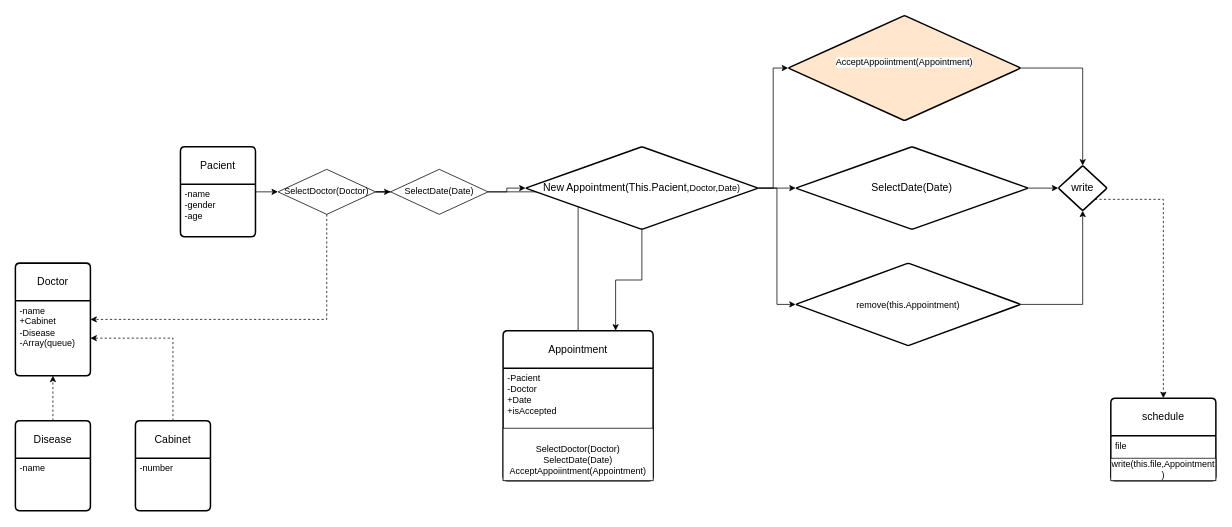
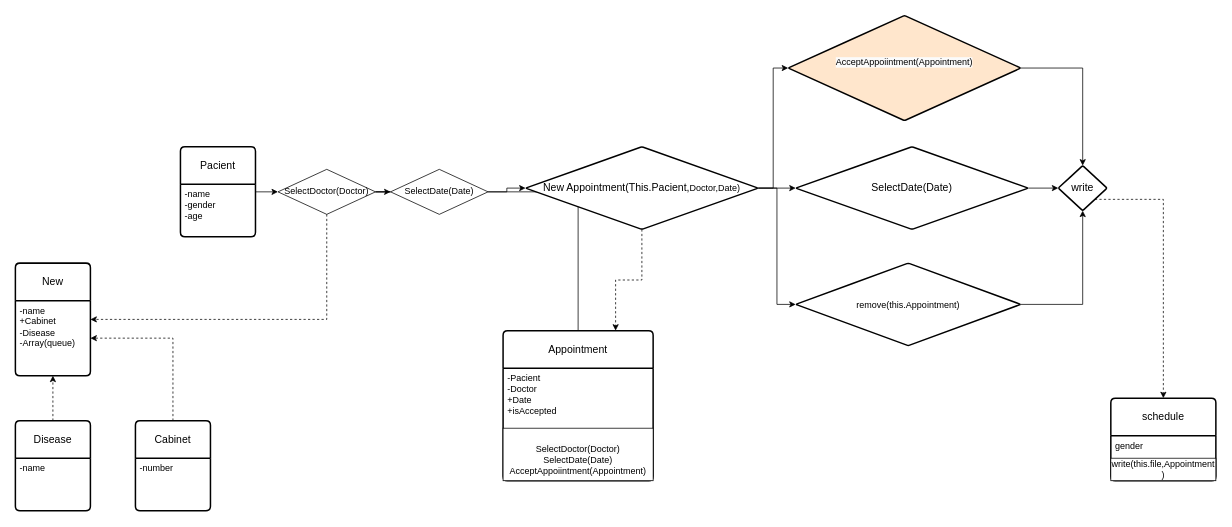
edge "New Appointment(This.Pacient,Doctor,Date)" -> "Appointment": style solid -> dashed
node "Doctor": label "Doctor" -> "New"
node "file": label "file" -> "gender"
